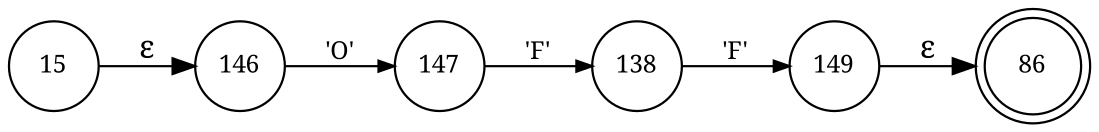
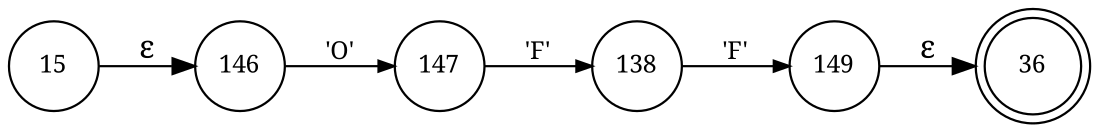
node "86": label "86" -> "36"
